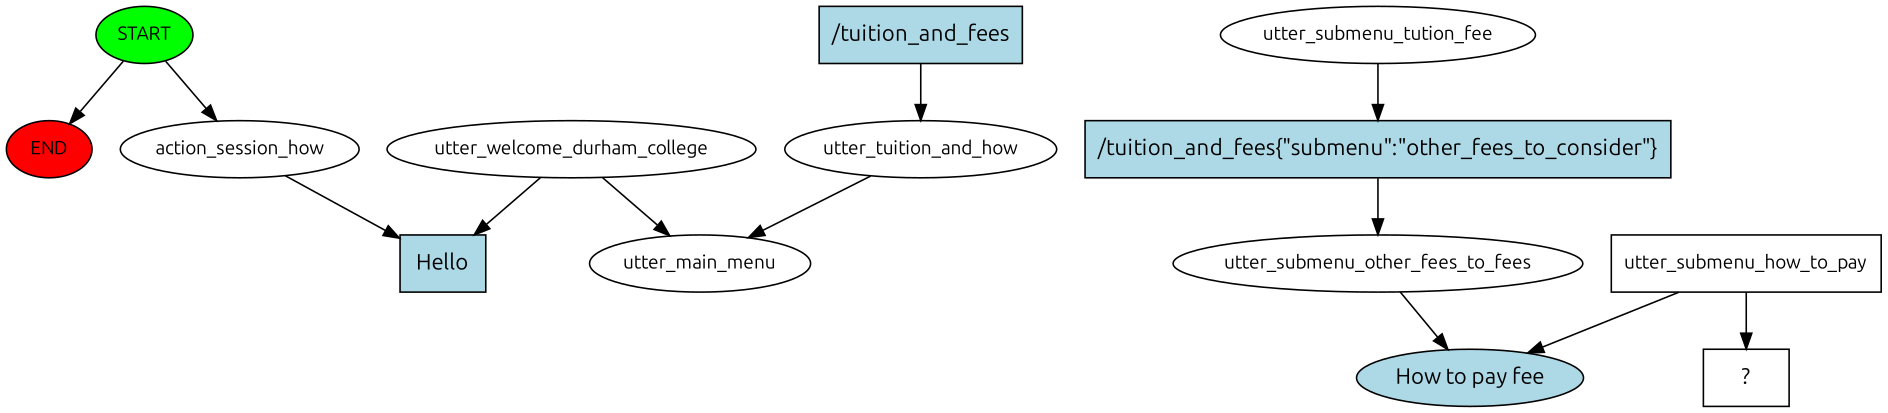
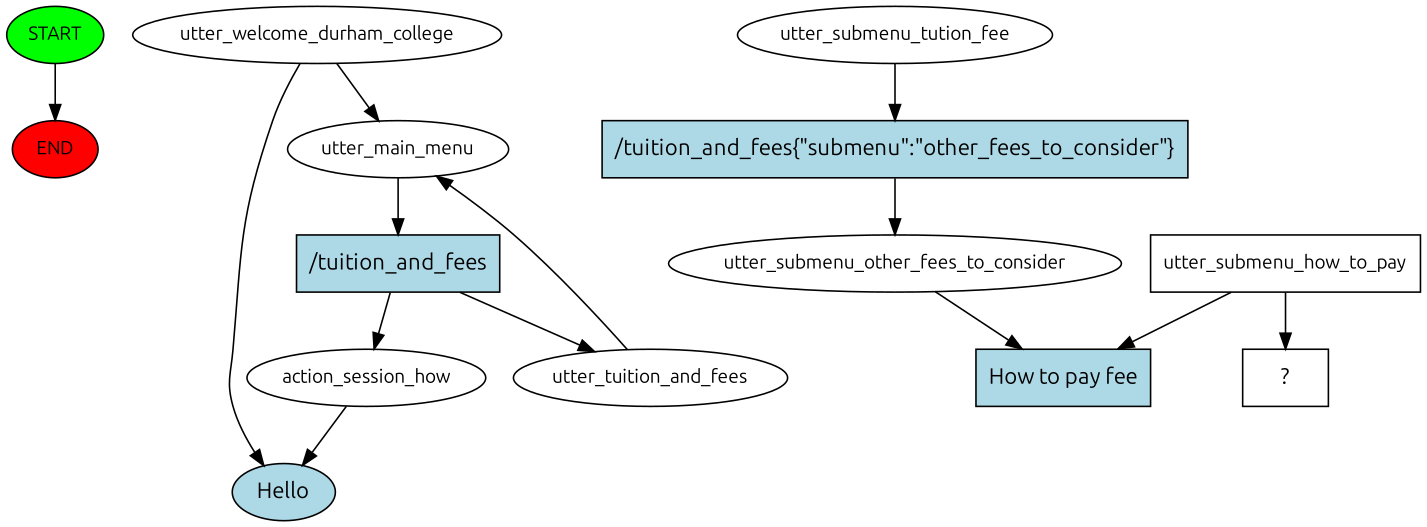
edge "START" -> "action_session_how": now "/tuition_and_fees" -> "action_session_how"
node "utter_tuition_and_how": label "utter_tuition_and_how" -> "utter_tuition_and_fees"
edge "utter_main_menu" -> "/tuition_and_fees": added
node "Hello": shape box -> ellipse
node "utter_submenu_other_fees_to_fees": label "utter_submenu_other_fees_to_fees" -> "utter_submenu_other_fees_to_consider"
node "How to pay fee": shape ellipse -> box
